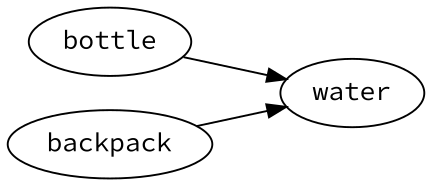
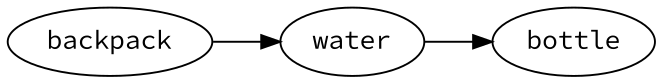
edge "bottle" -> "water": reversed
